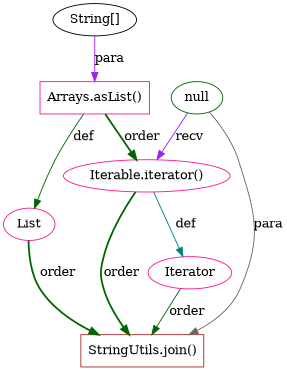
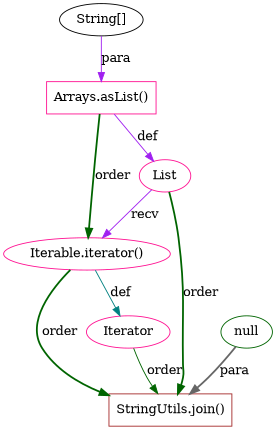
edge "null" -> "Iterable.iterator()": now "List" -> "Iterable.iterator()"
edge "Arrays.asList()" -> "List": color darkgreen -> purple
edge "null" -> "StringUtils.join()": style solid -> bold
